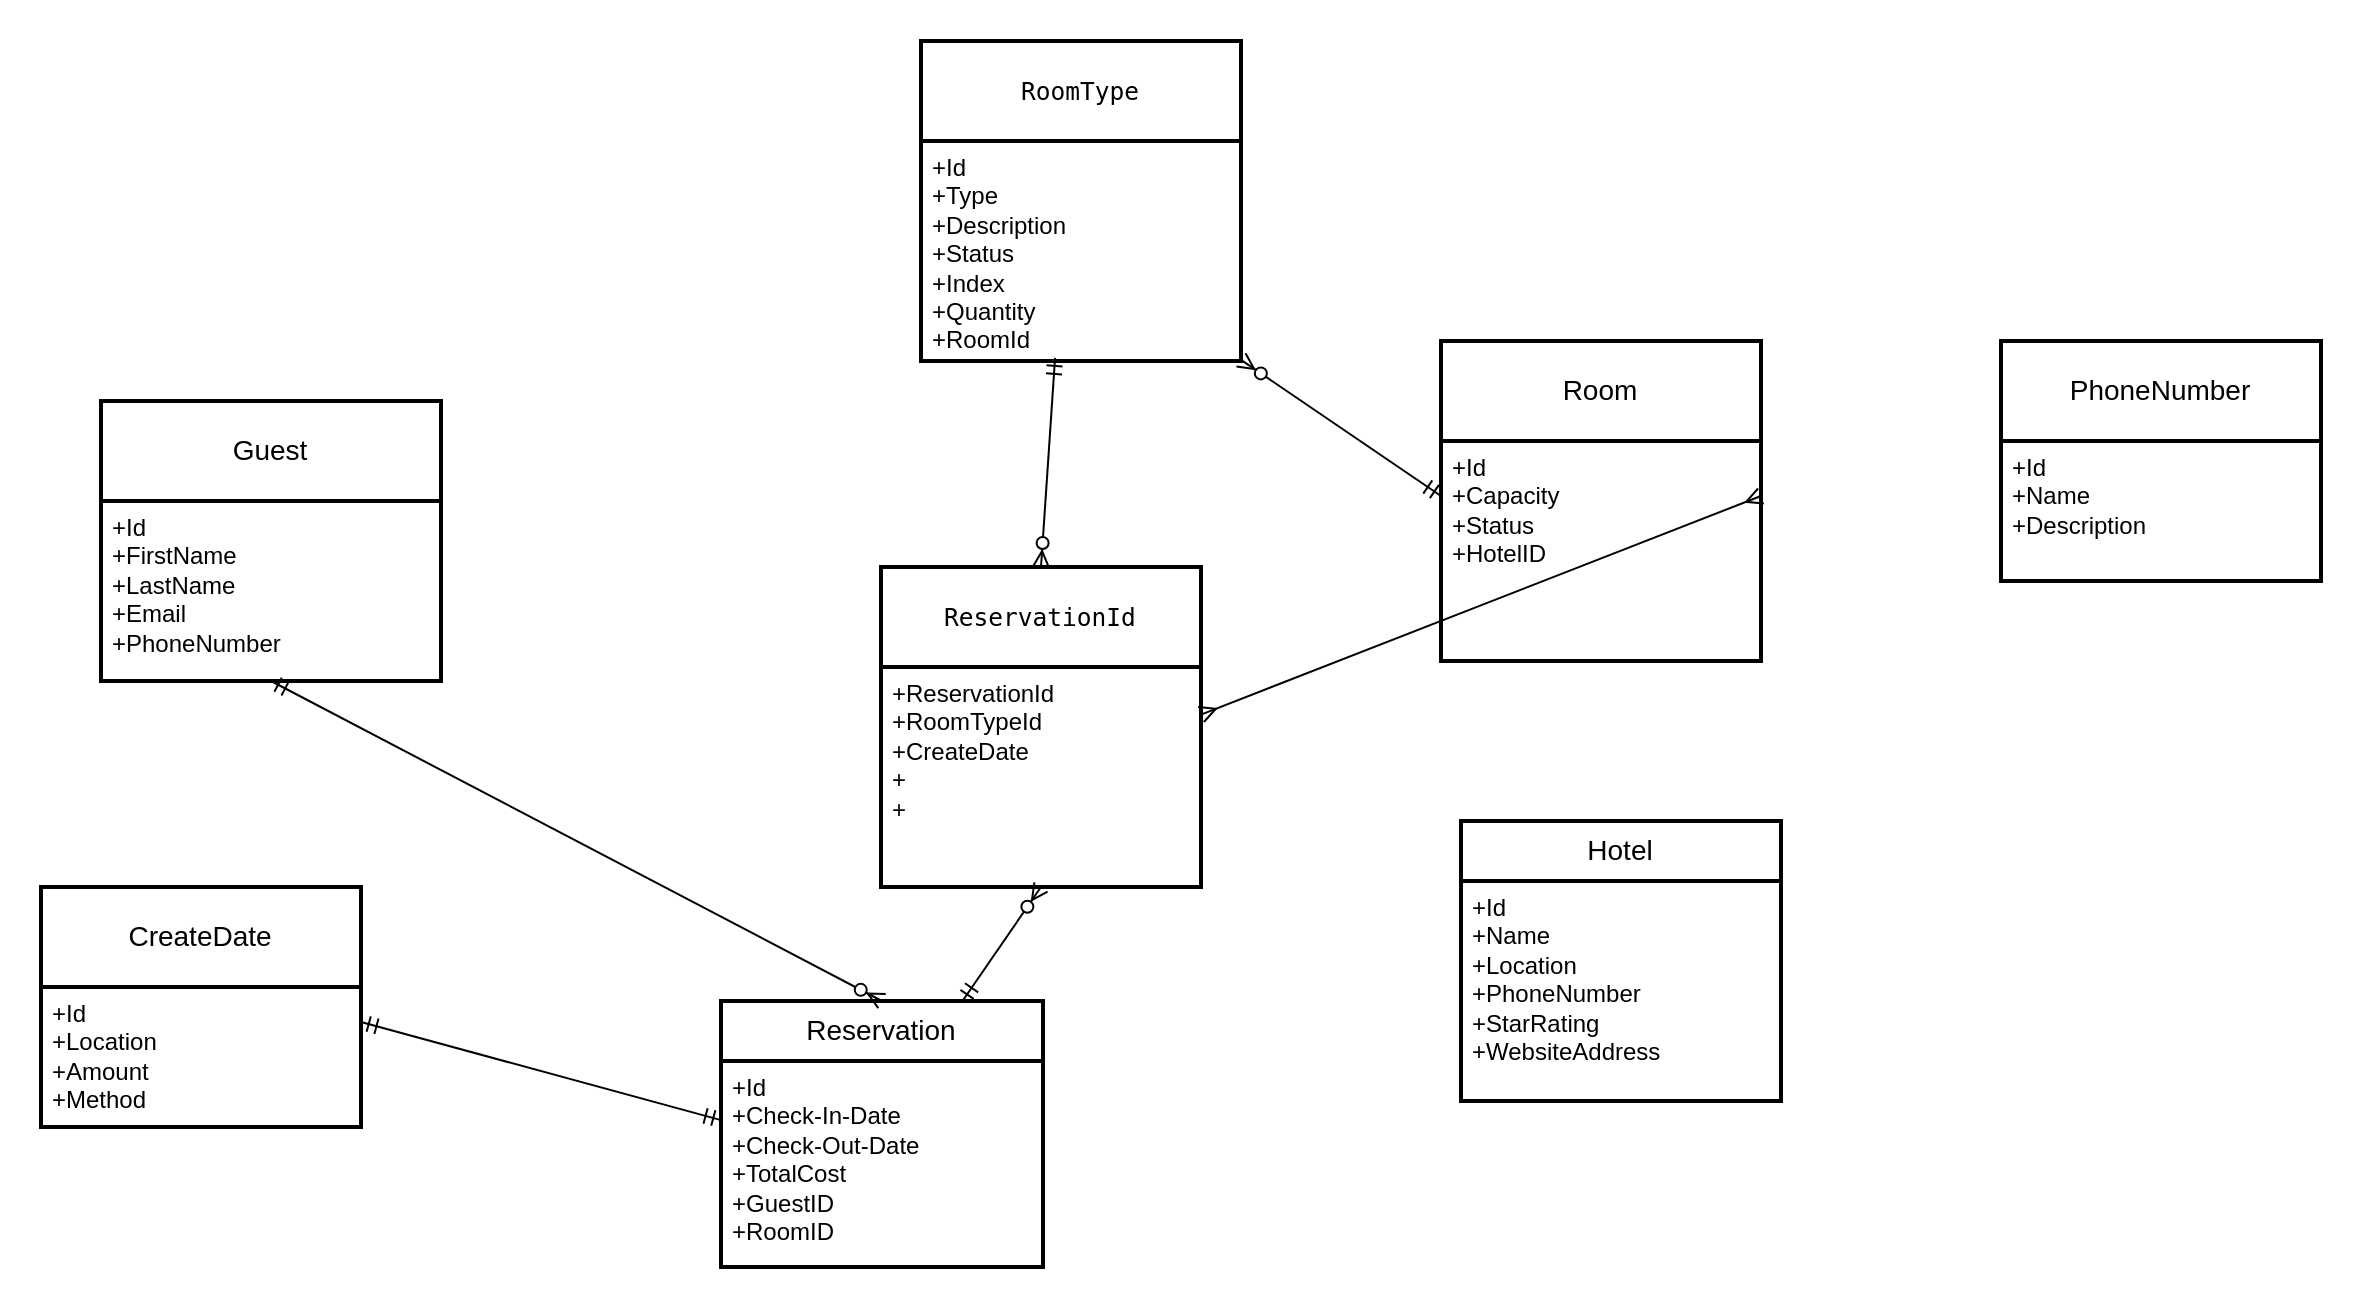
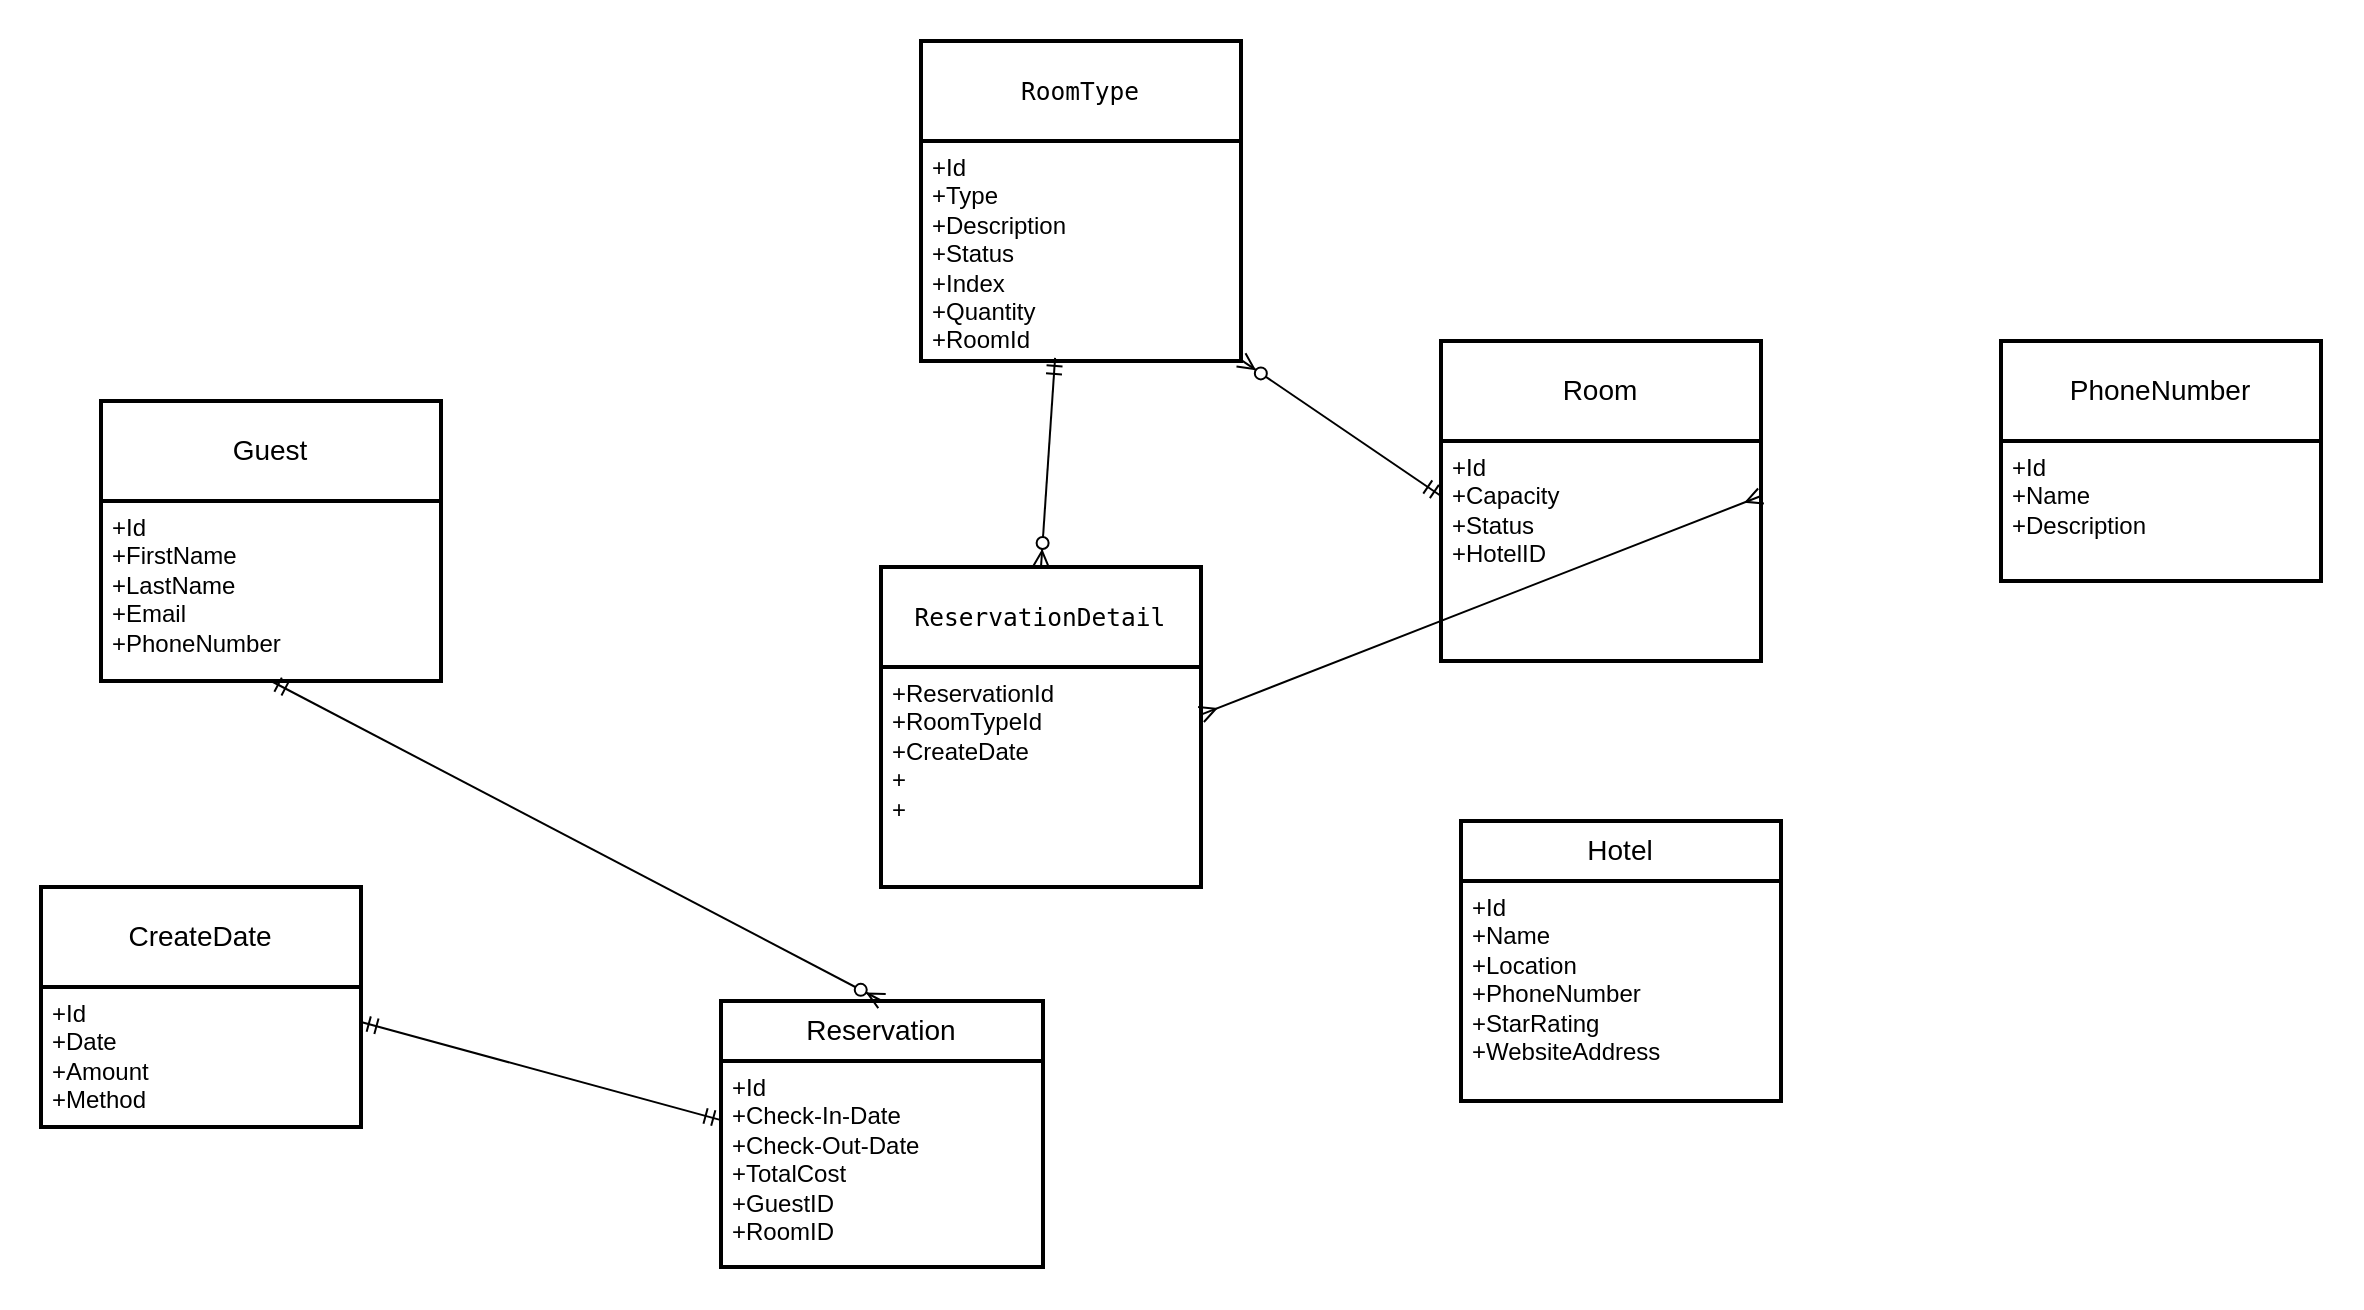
node "ReservationId": label "ReservationId" -> "ReservationDetail"
edge "+ReservationId +RoomTypeId +CreateDate + +" -- "Reservation": removed
node "+Id +Location +Amount +Method": label "+Id +Location +Amount +Method" -> "+Id +Date +Amount +Method"
